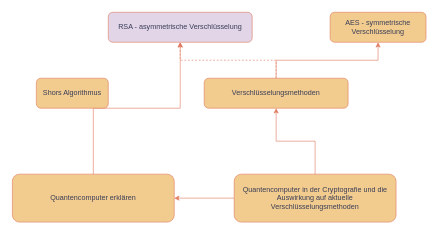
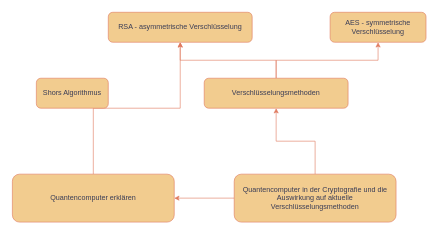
node "RSA - asymmetrische Verschlüsselung": fillcolor #e1d5e7 -> #f2cc8f
edge "Verschlüsselungsmethoden" -> "RSA - asymmetrische Verschlüsselung": style dashed -> solid
